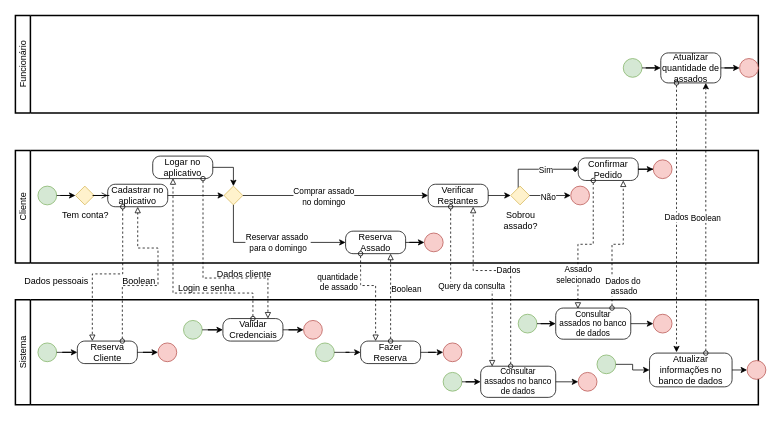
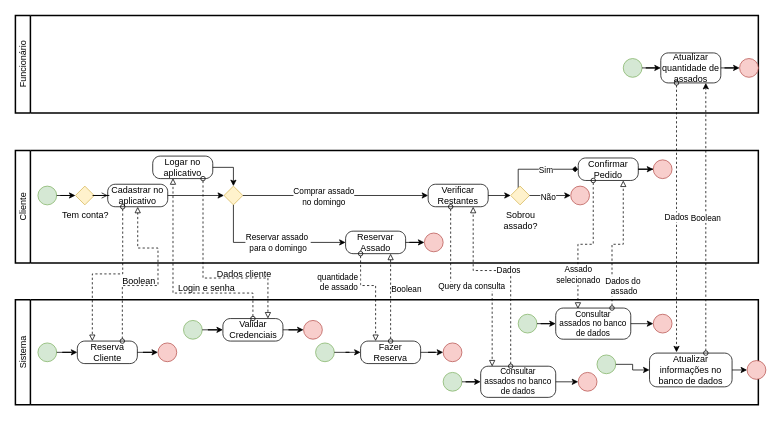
node "Reserva Assado": label "Reserva Assado" -> "Reservar Assado"
node "Dados pessoais": removed
